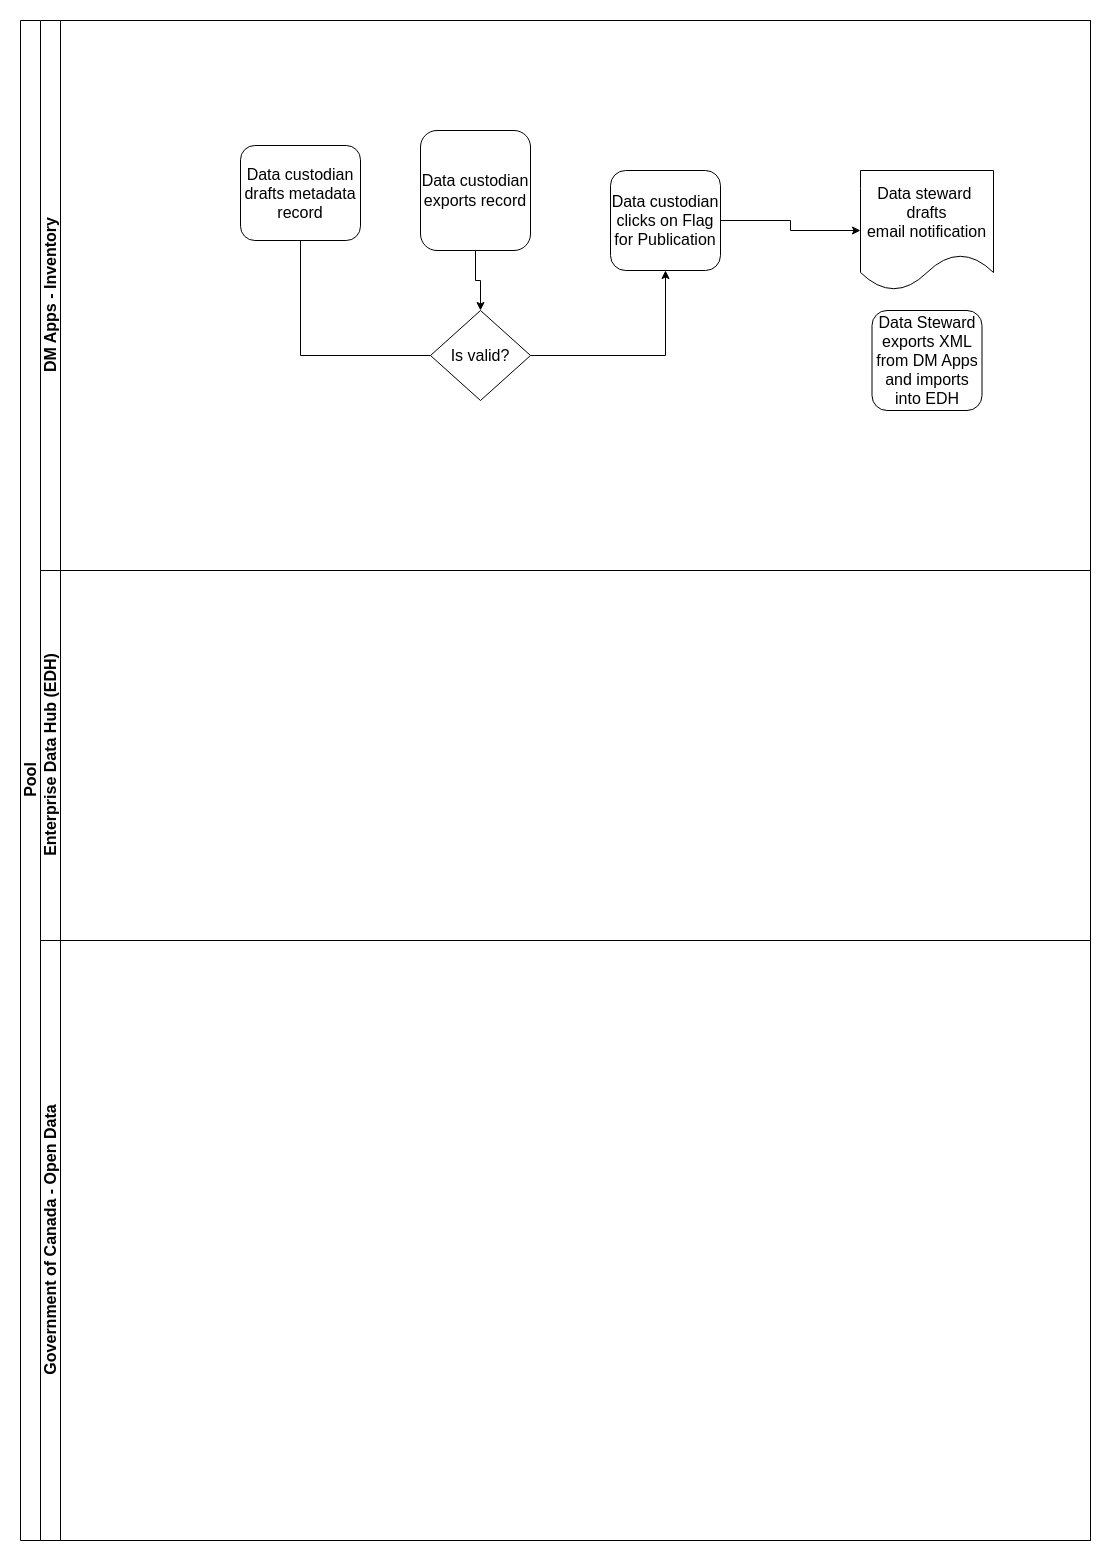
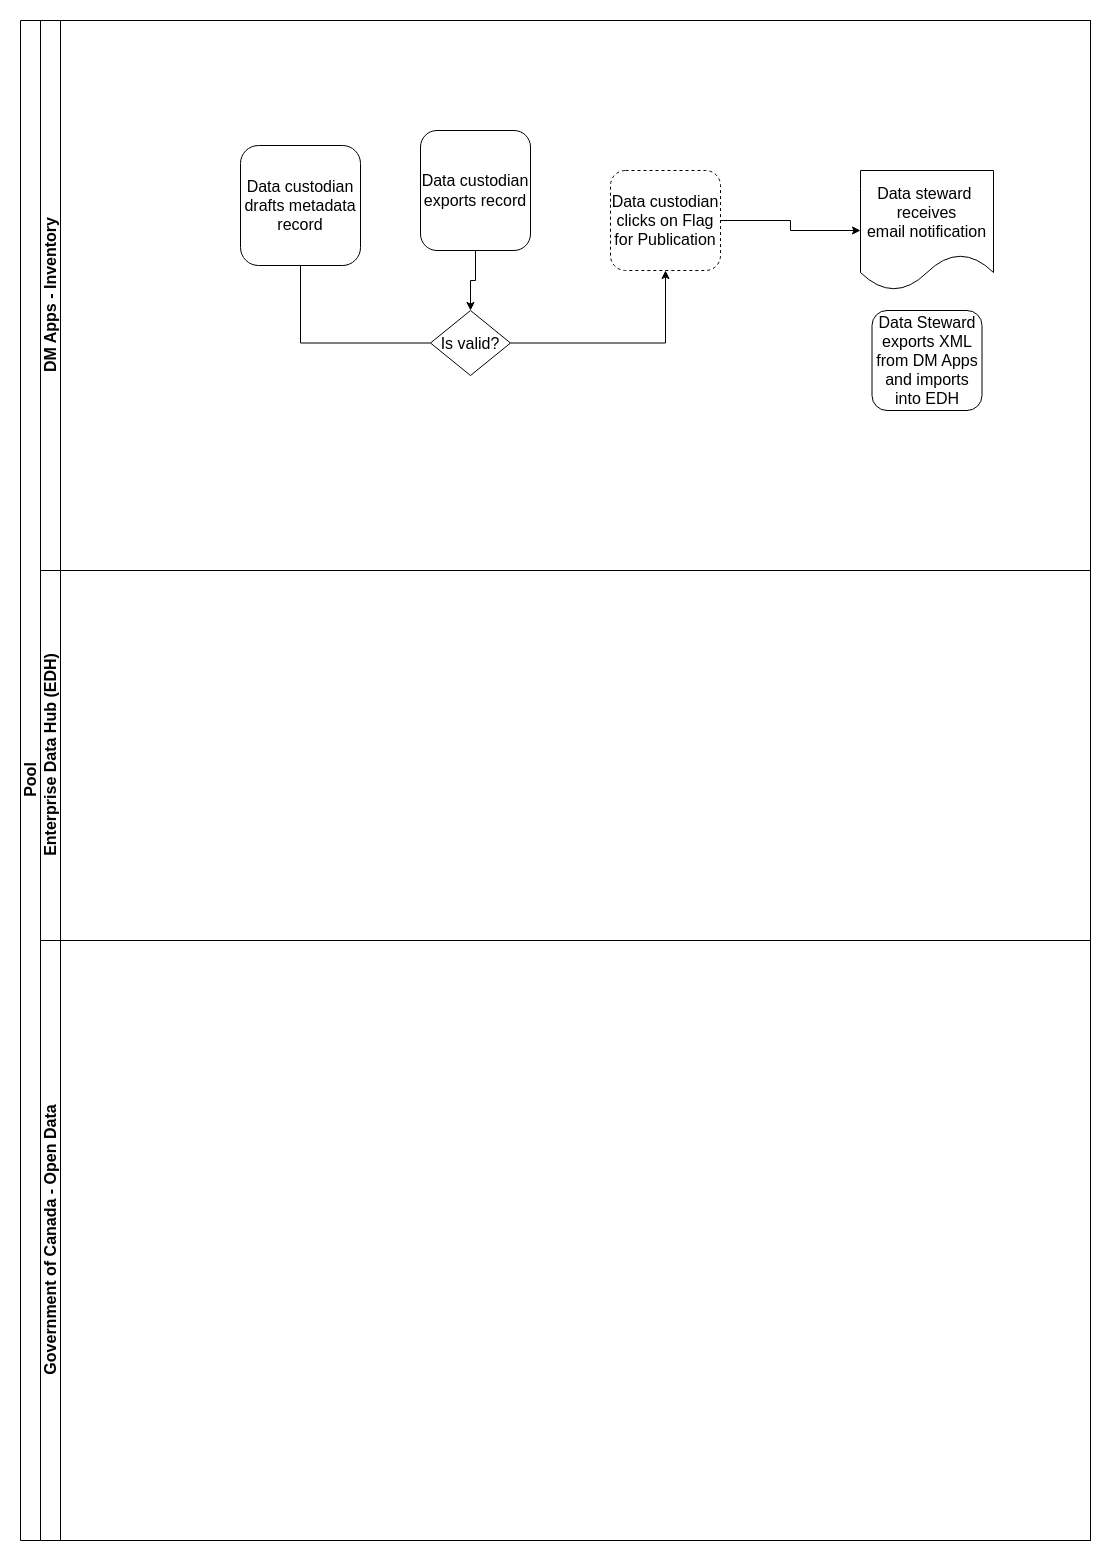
node "Data custodian drafts metadata record": size 120x95 -> 120x120
node "Data steward drafts email notification": label "Data steward drafts email notification" -> "Data steward receives email notification"
node "Data custodian clicks on Flag for Publication": style solid -> dashed
node "Is valid?": size 100x90 -> 80x65
